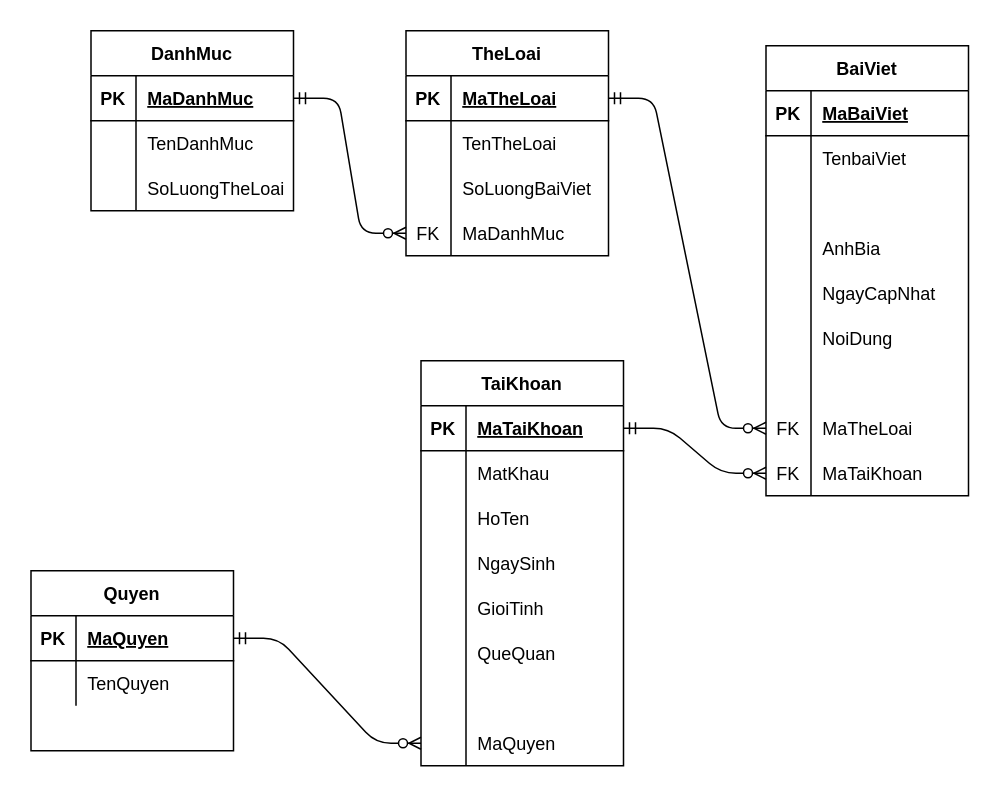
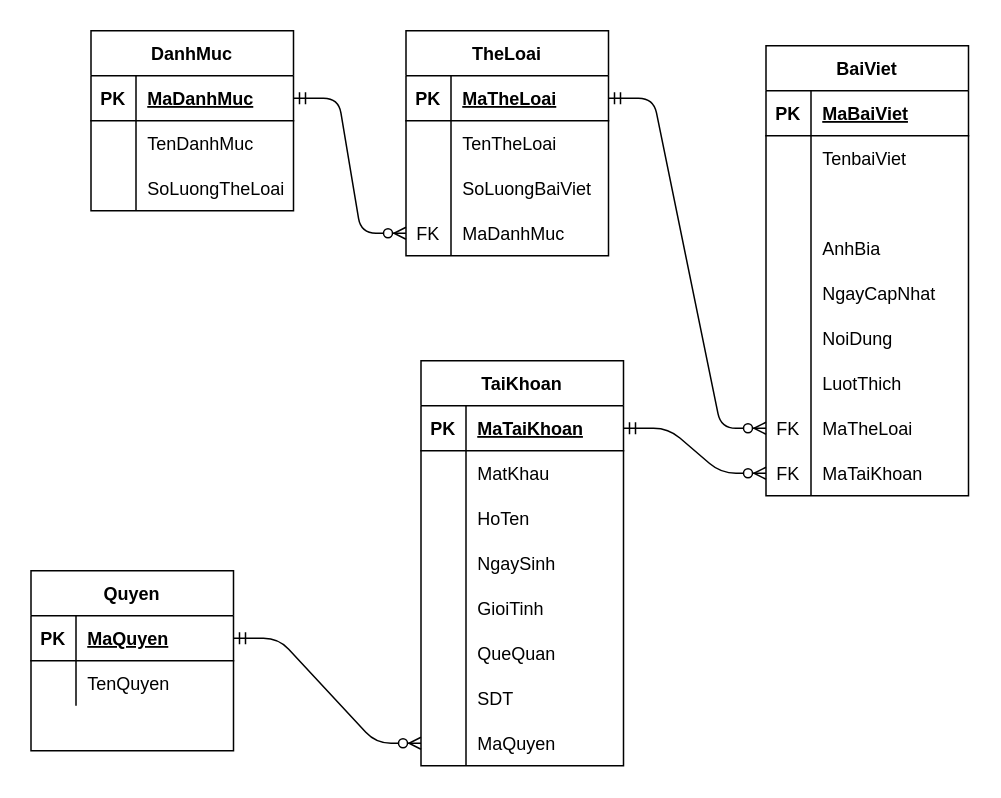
node "LuotThich": added
node "SDT": added
